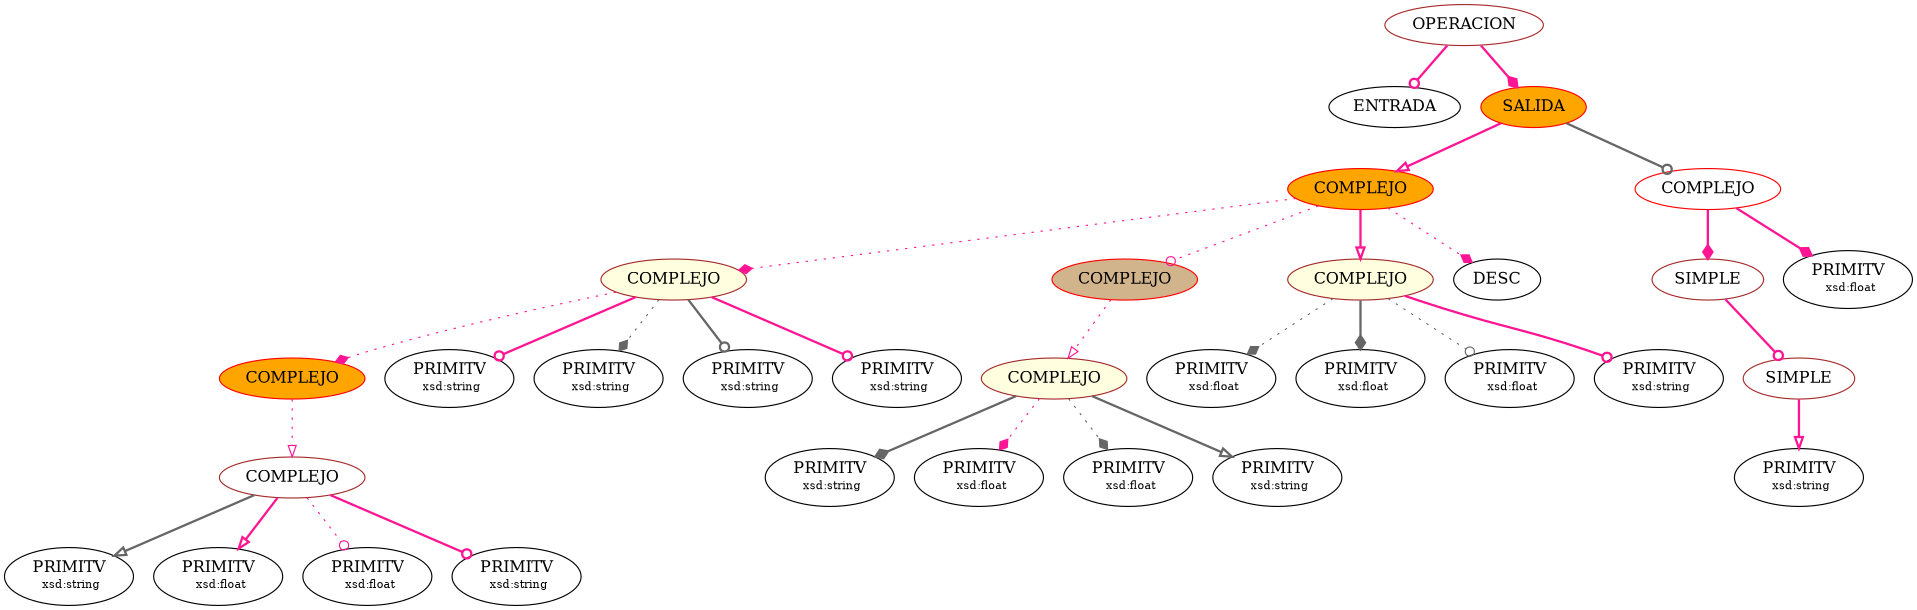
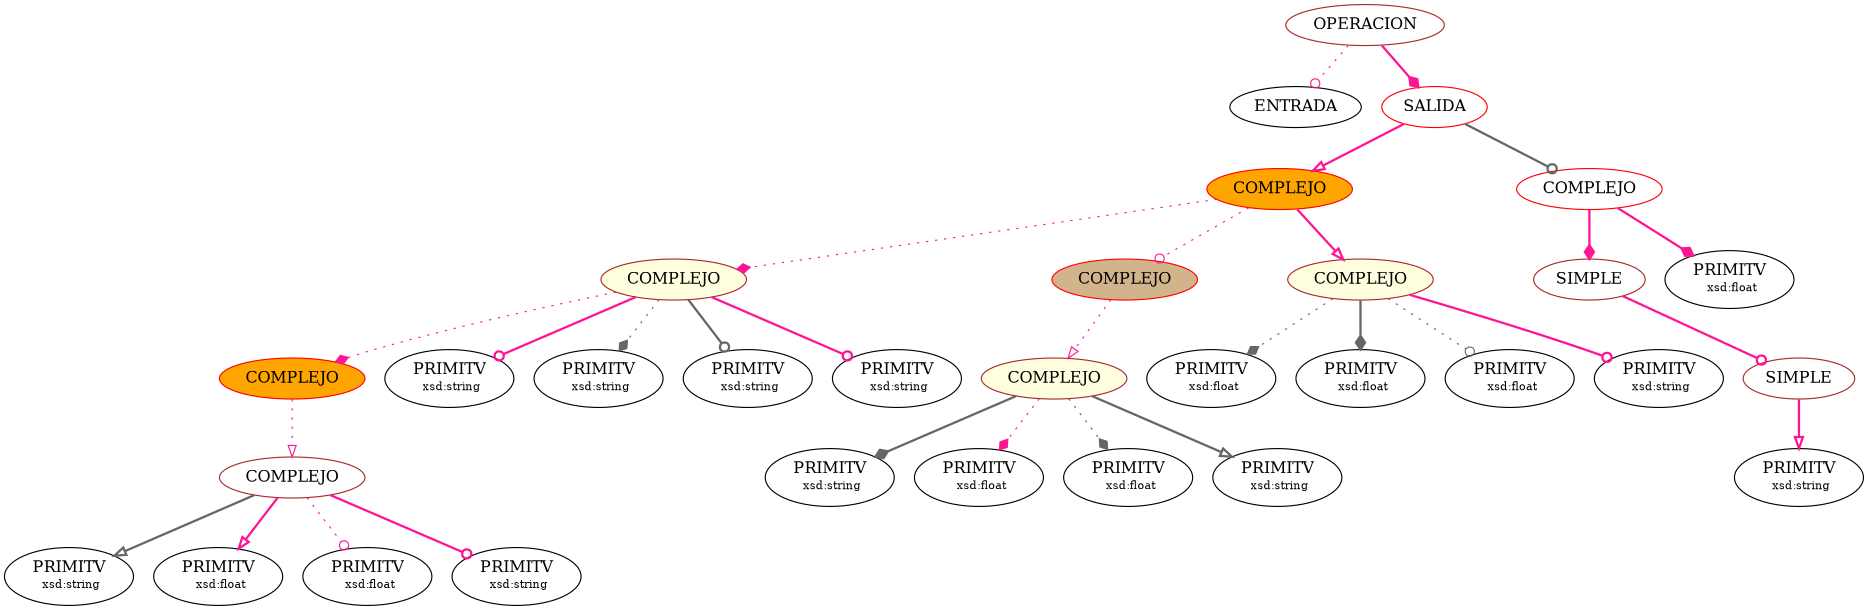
edge "OPERACION" -> "ENTRADA": style bold -> dotted
node "SALIDA": fillcolor orange -> white
node "DESC": removed
